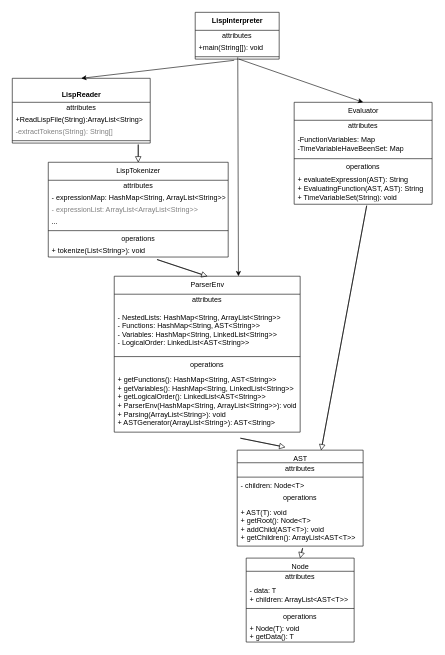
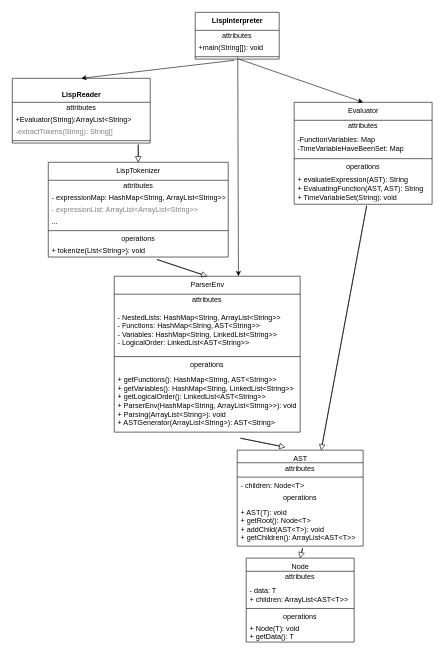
node "+ReadLispFile(String):ArrayList<String>": label "+ReadLispFile(String):ArrayList<String>" -> "+Evaluator(String):ArrayList<String>"
